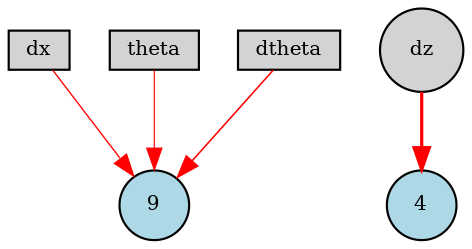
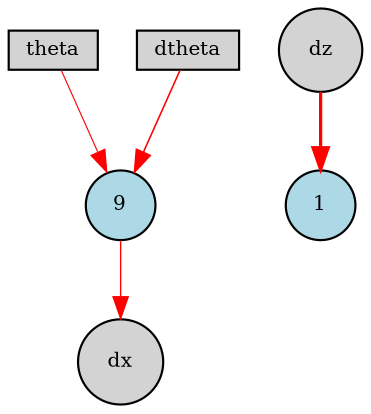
node "dx": shape box -> circle
edge "dx" -> "9": reversed
node "4": label "4" -> "1"
